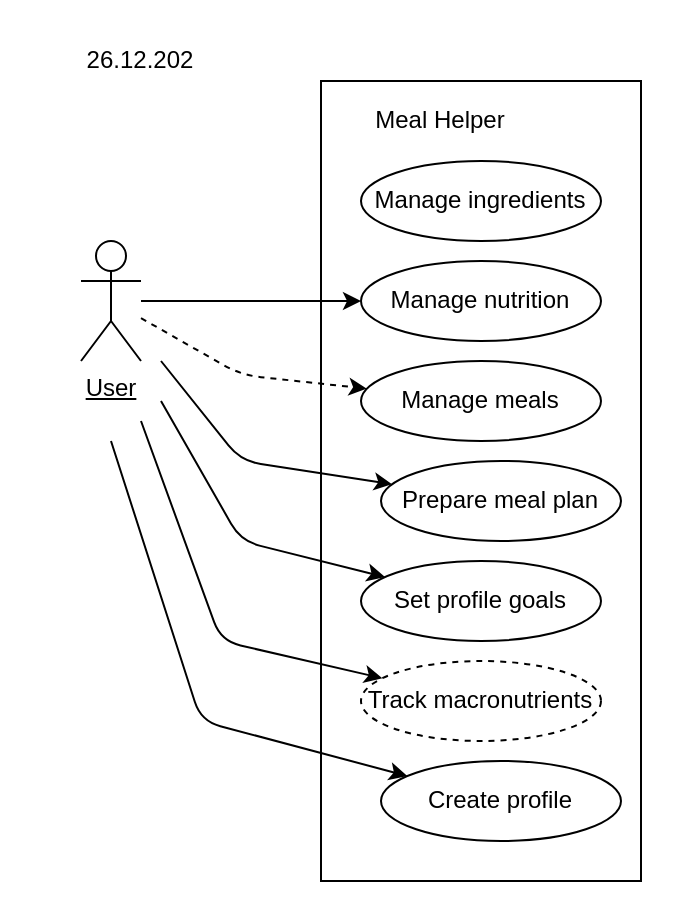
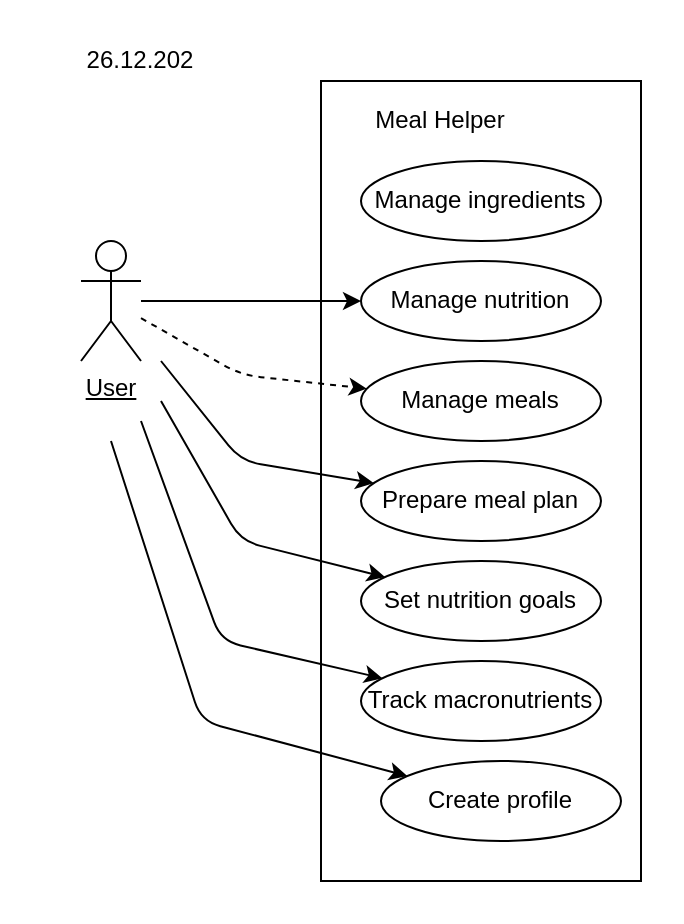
node "Prepare meal plan": moved (501, 501) -> (481, 501)
node "Set profile goals": label "Set profile goals" -> "Set nutrition goals"
node "Track macronutrients": style dashed -> solid
